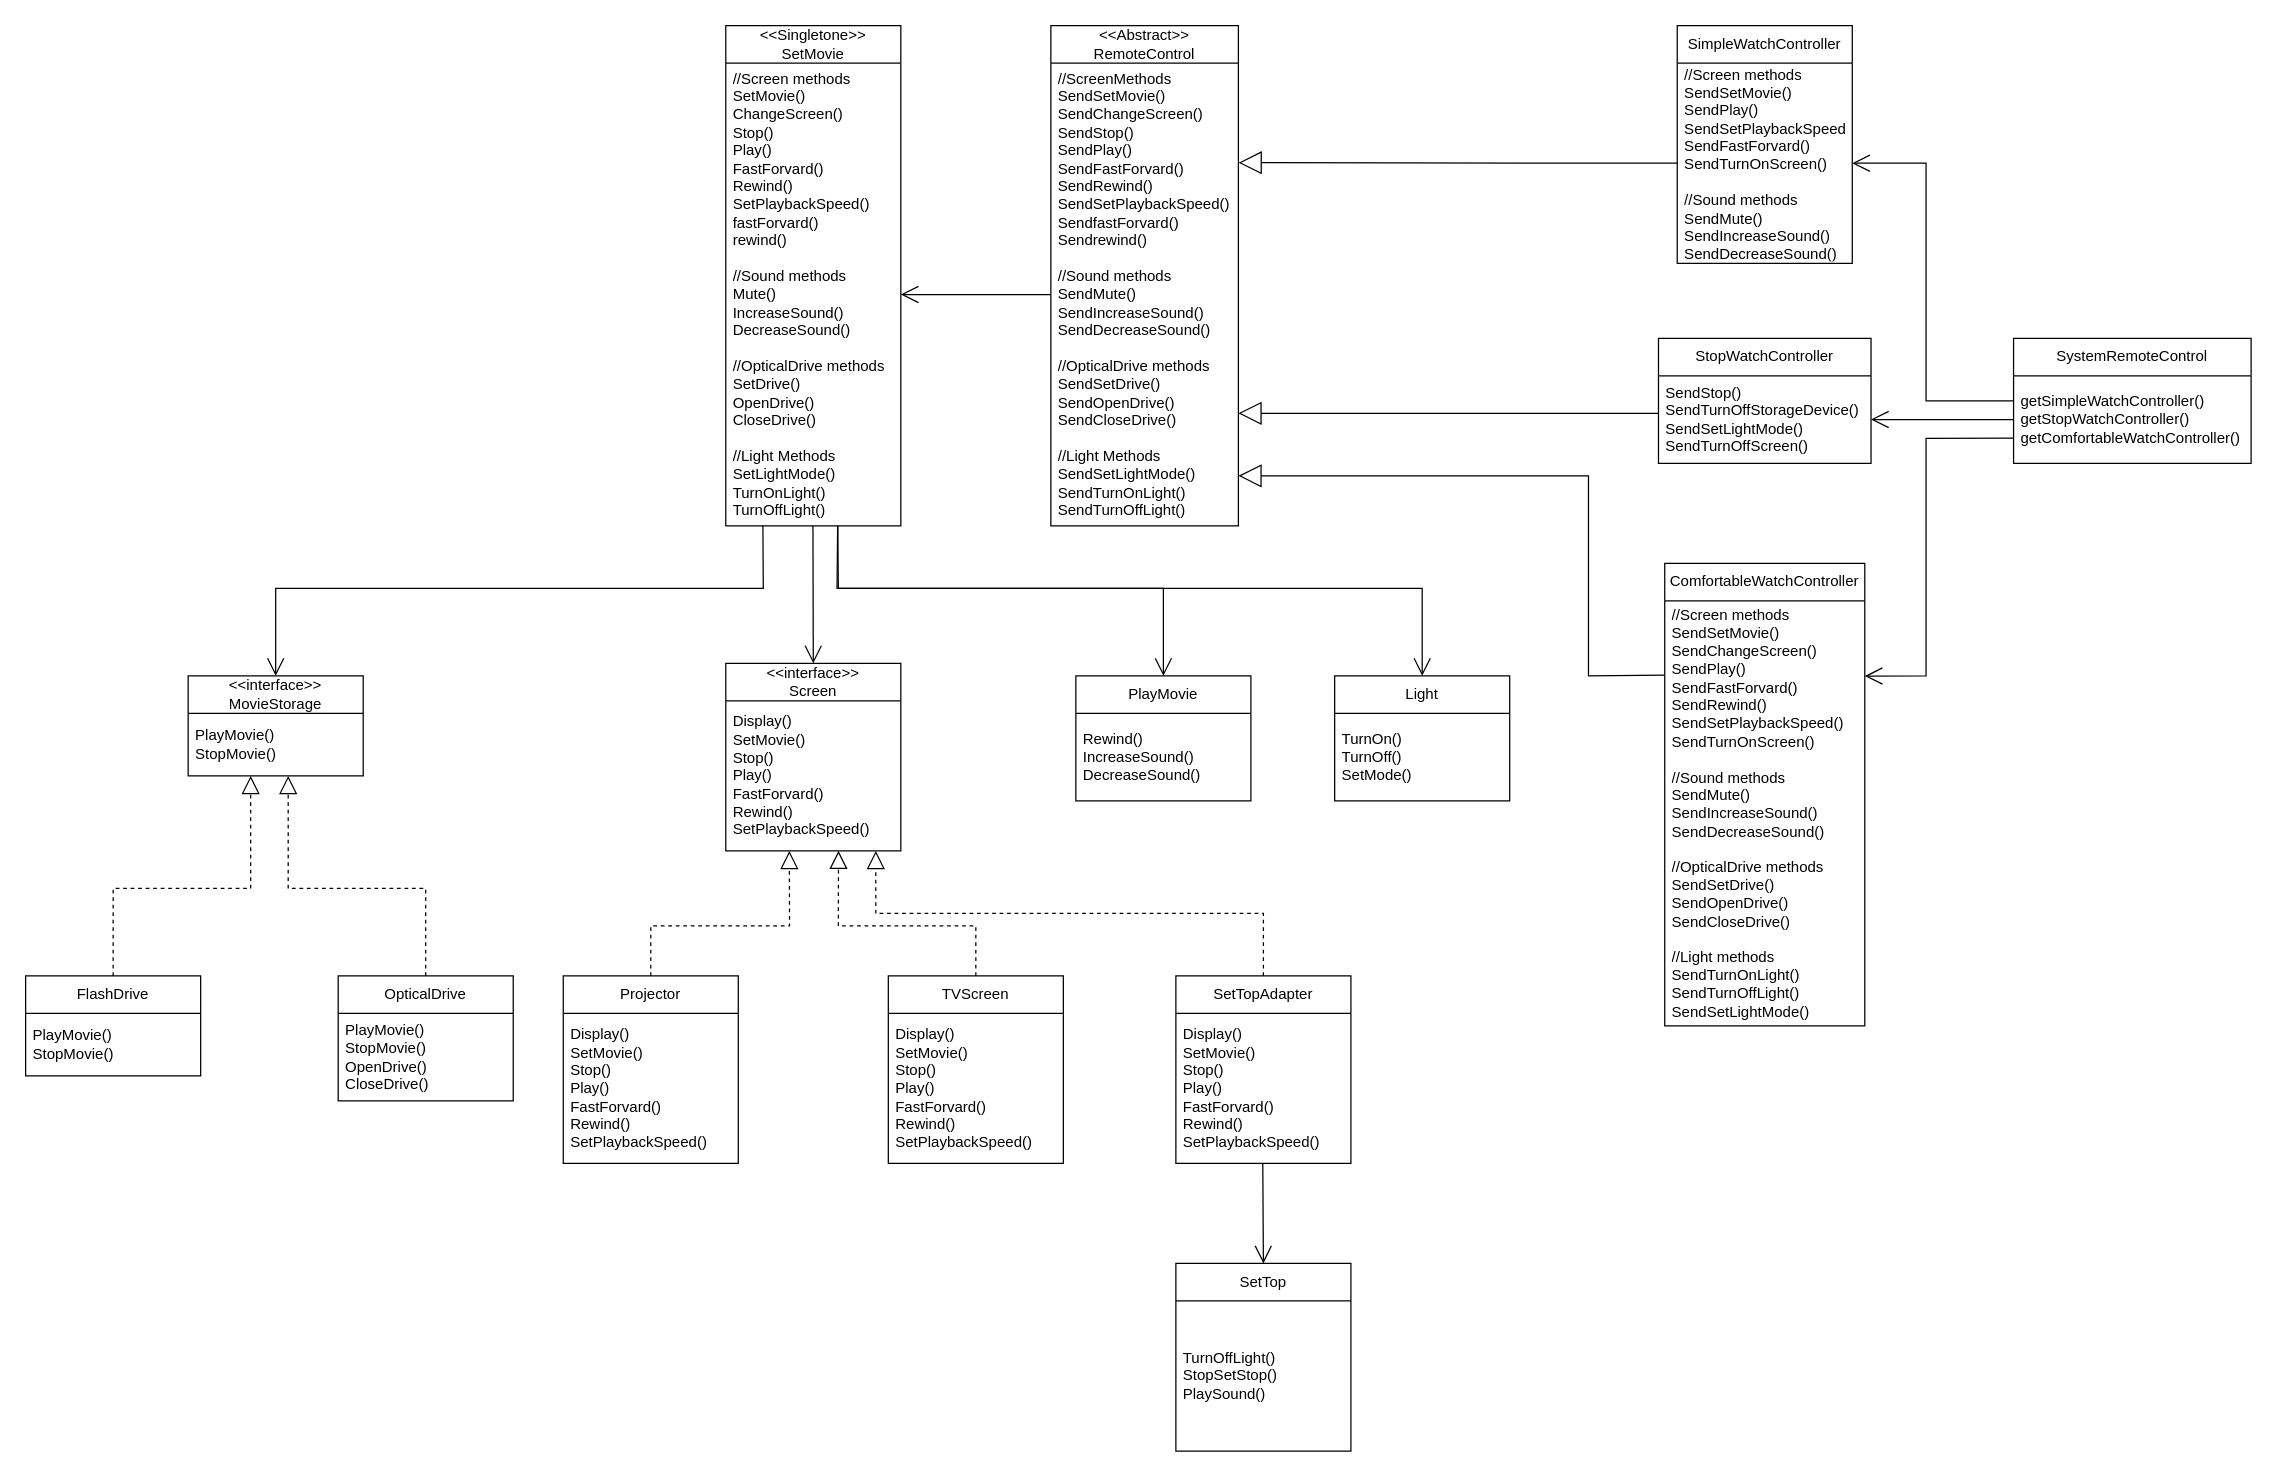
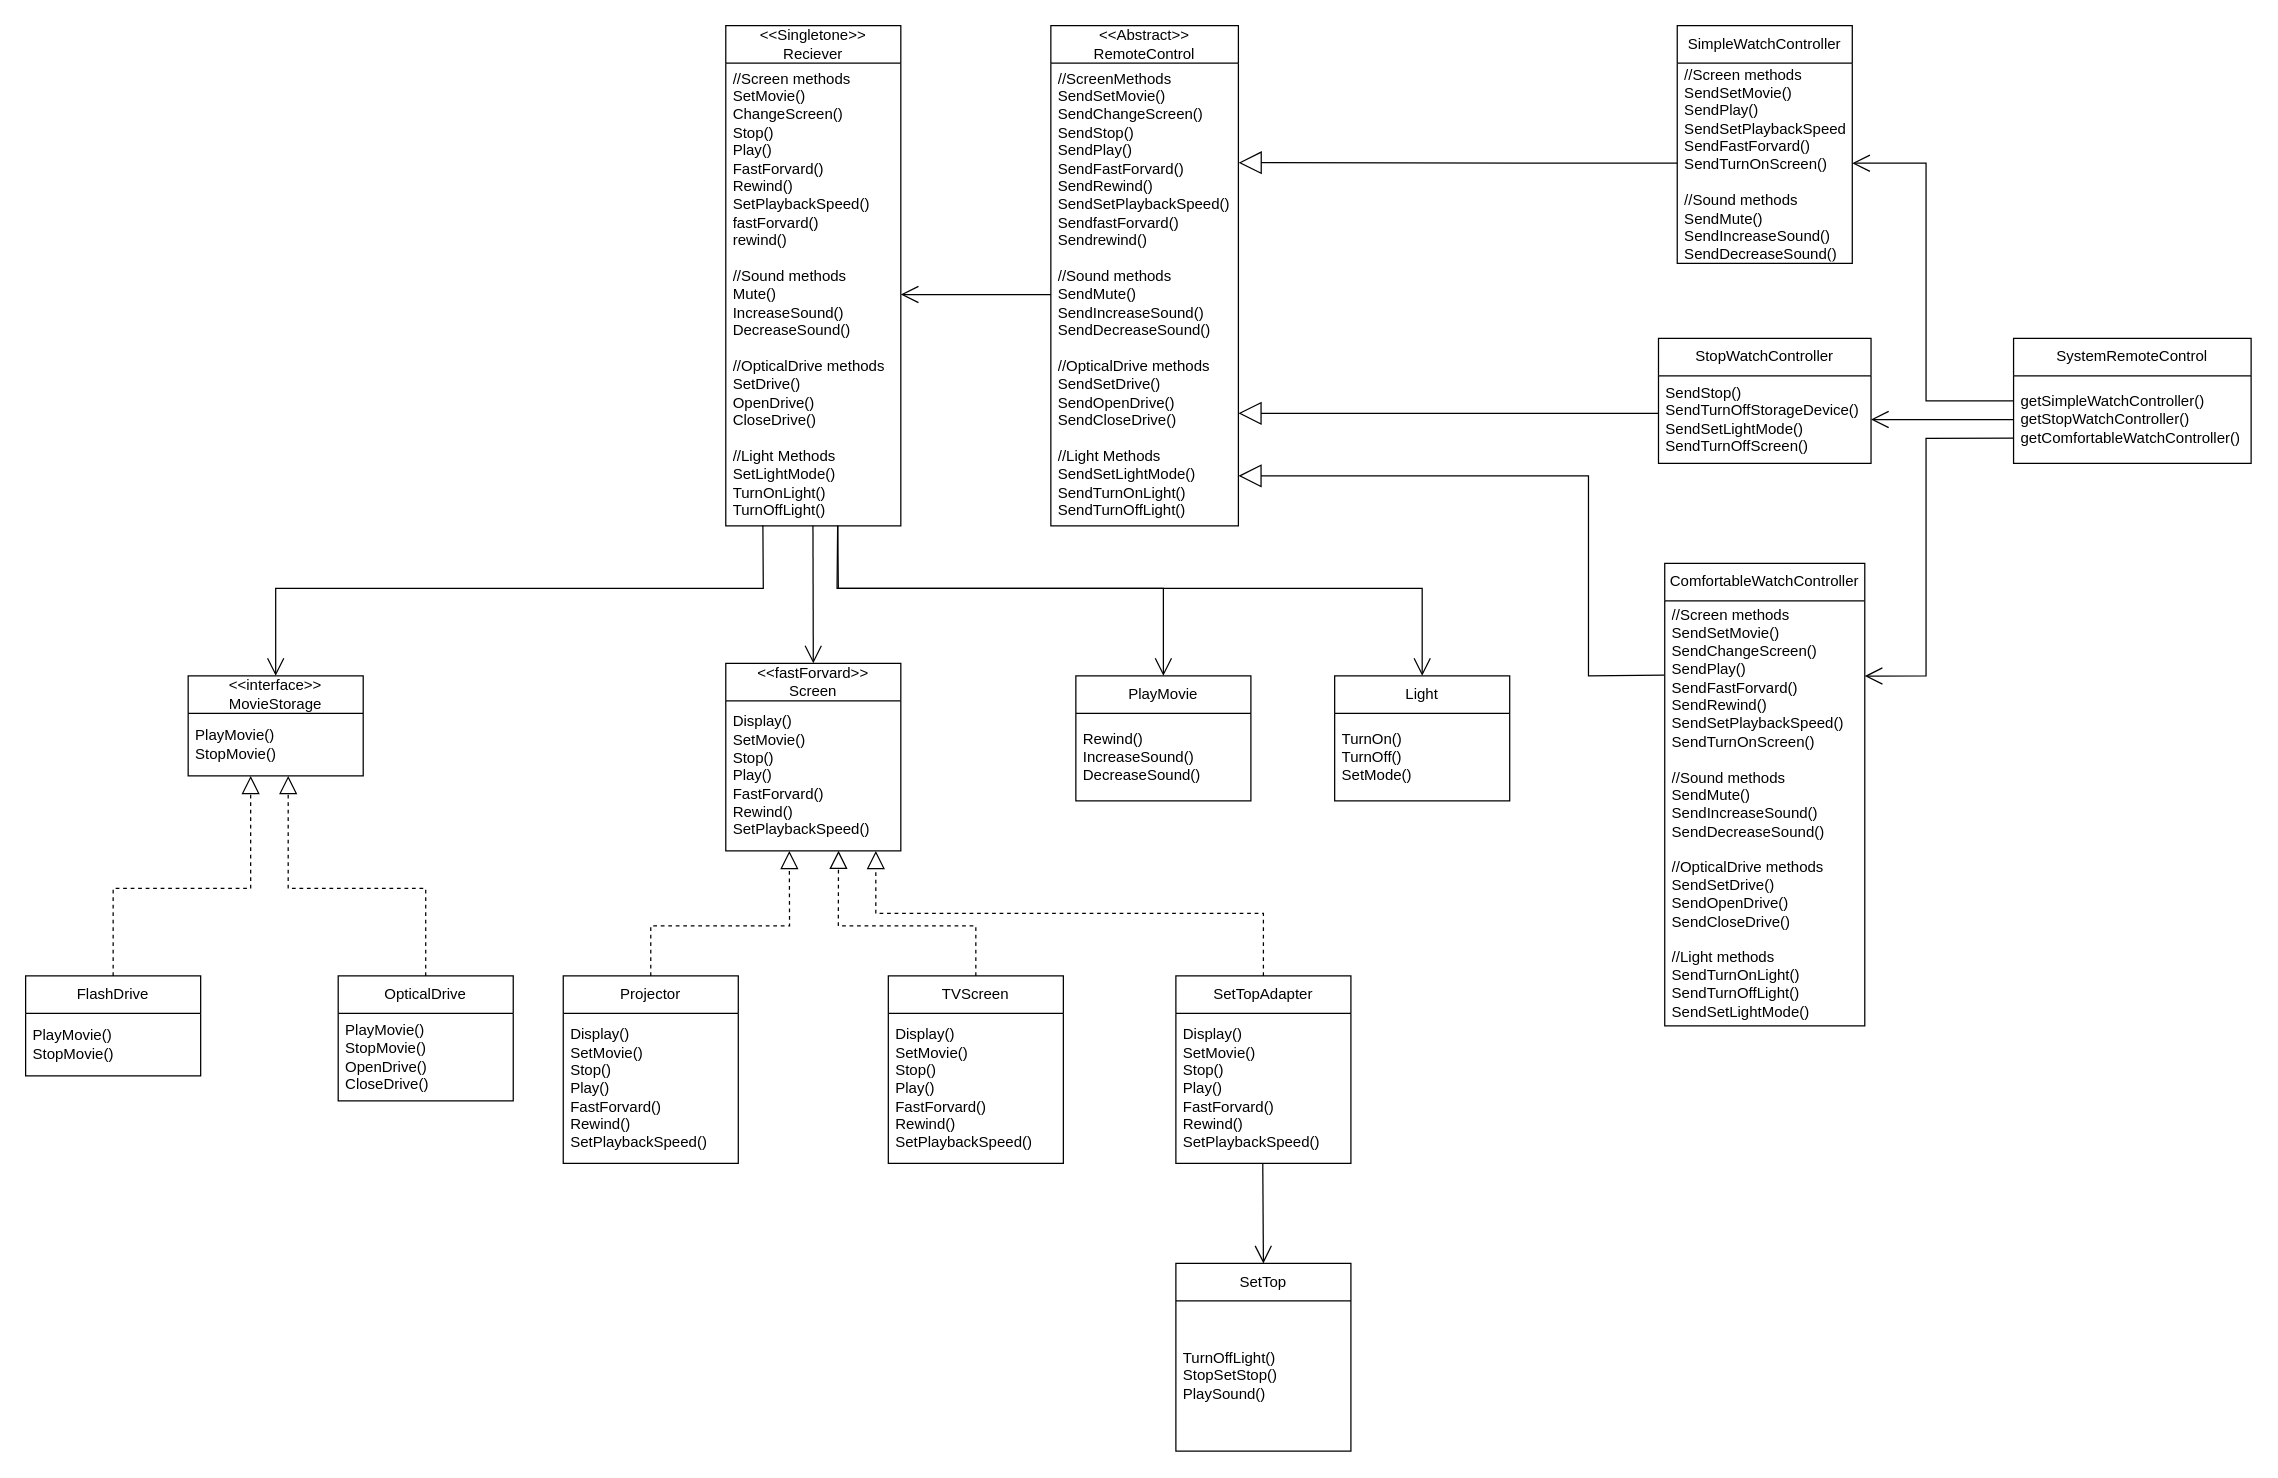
node "<<Singletone>> SetMovie": label "<<Singletone>> SetMovie" -> "<<Singletone>> Reciever"
node "<<interface>> Screen": label "<<interface>> Screen" -> "<<fastForvard>> Screen"
